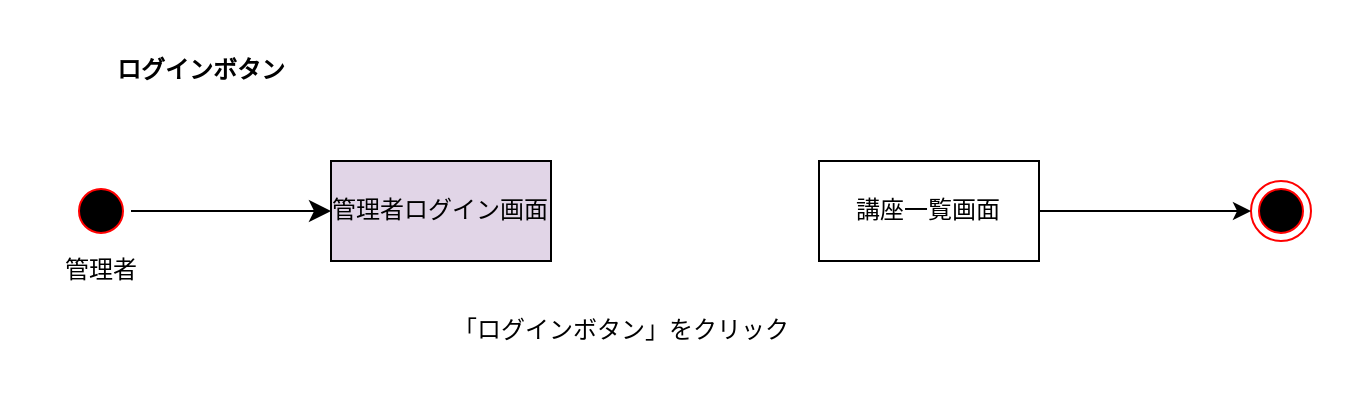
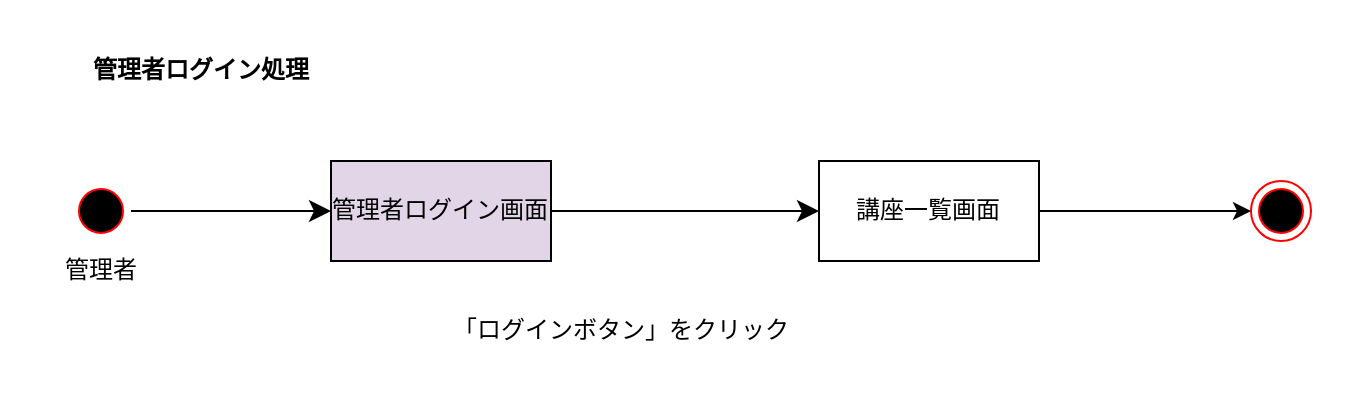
node "ログインボタン": label "ログインボタン" -> "管理者ログイン処理"
edge "管理者ログイン画面" -> "講座一覧画面": added
